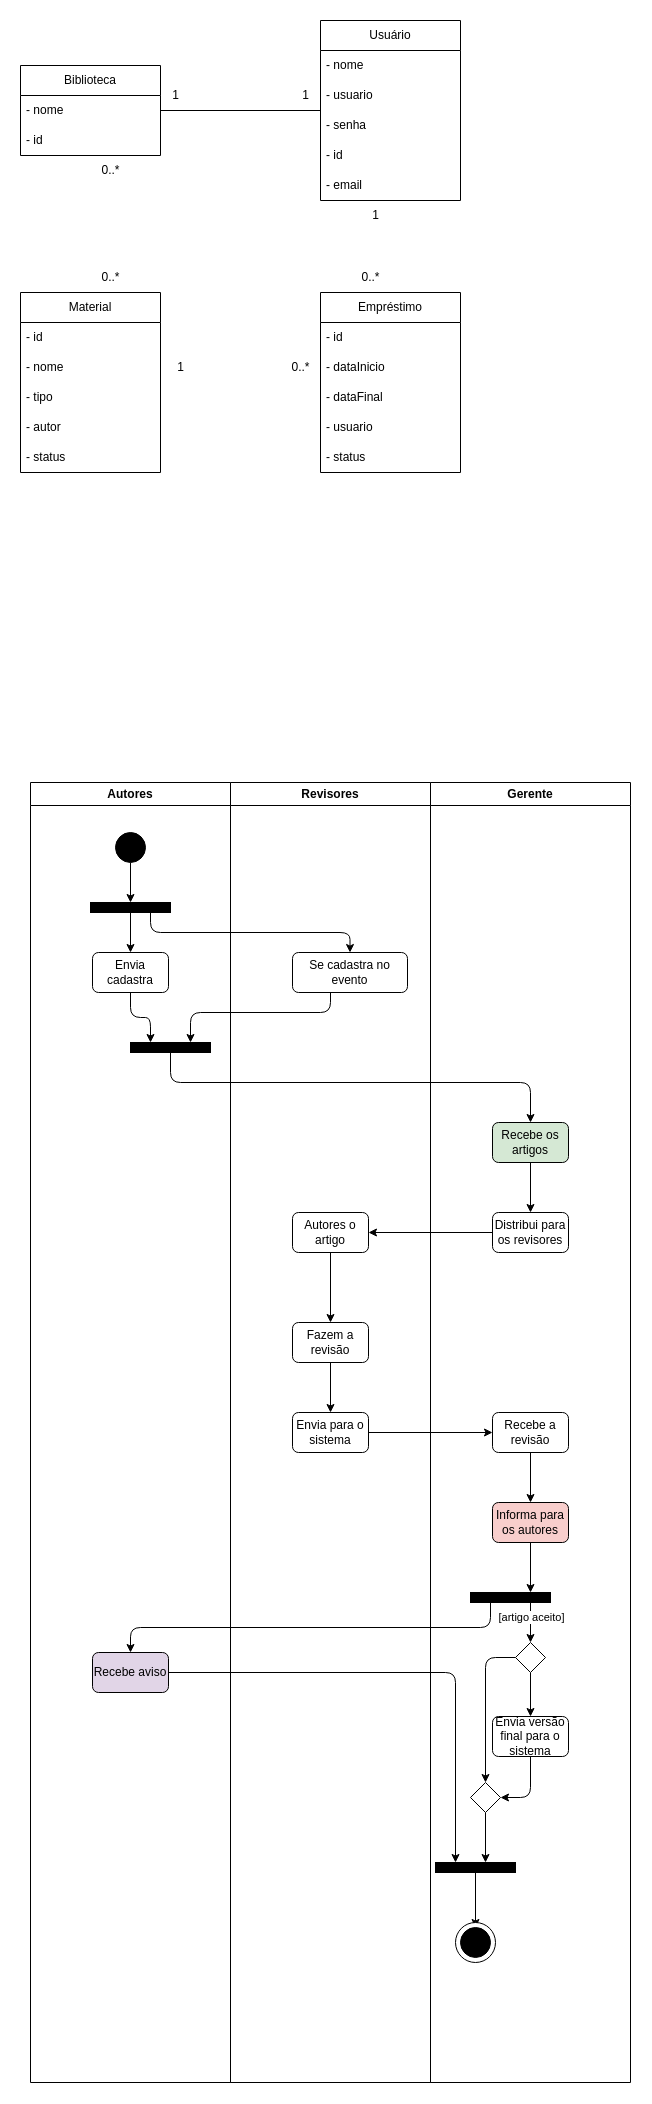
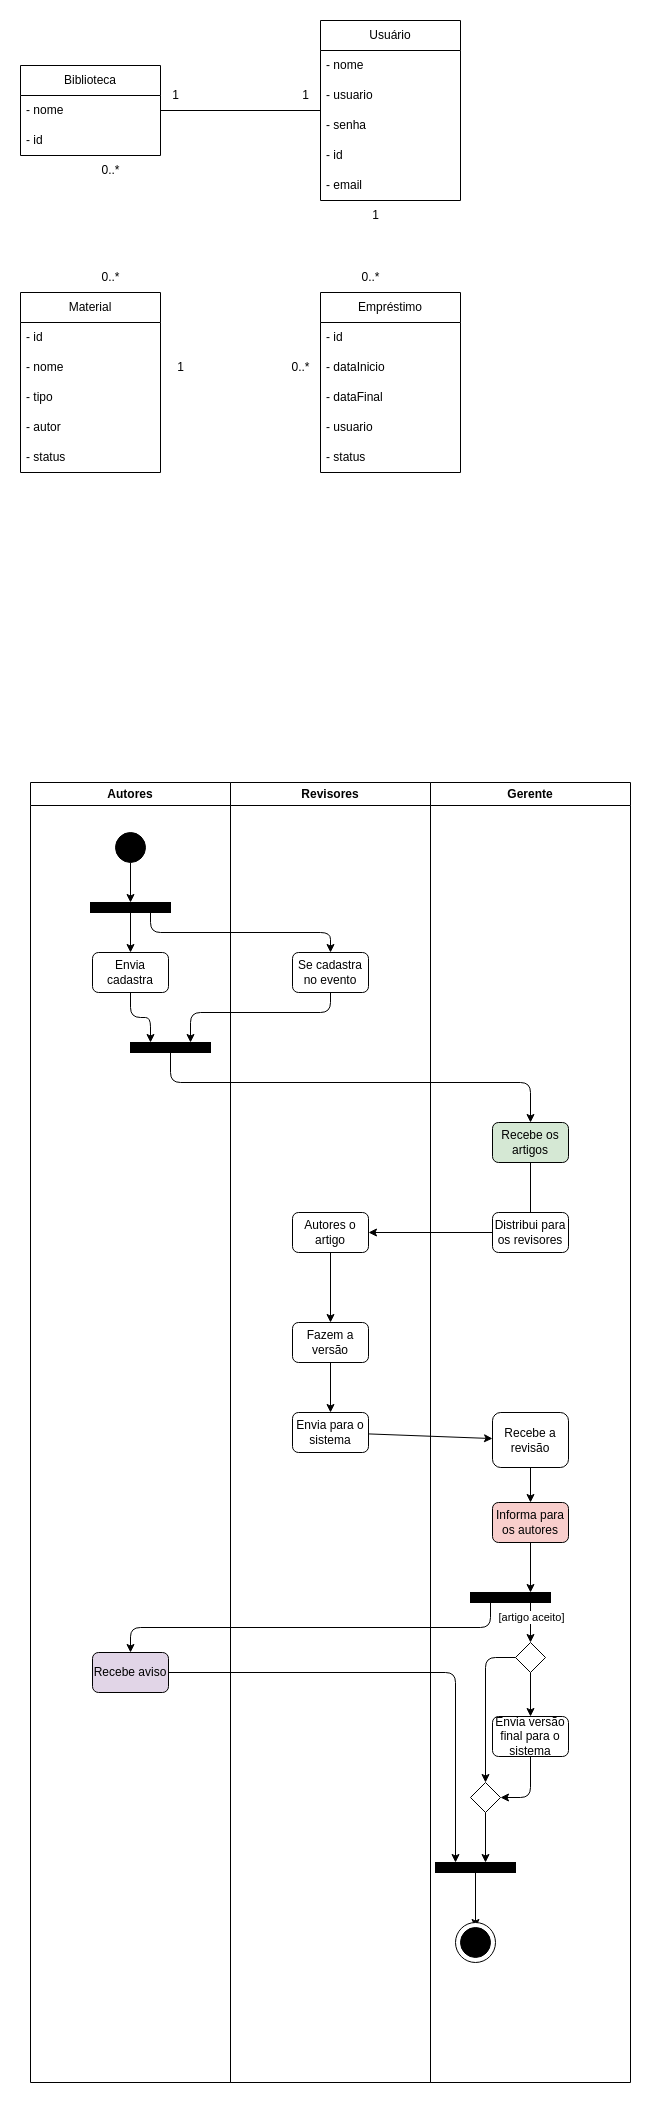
node "Se cadastra no evento": size 115x40 -> 76x40
edge "Recebe os artigos" -> "Distribui para os revisores": arrowhead classic -> none
node "Fazem a revisão": label "Fazem a revisão" -> "Fazem a versão"
node "Recebe a revisão": size 76x40 -> 76x55
